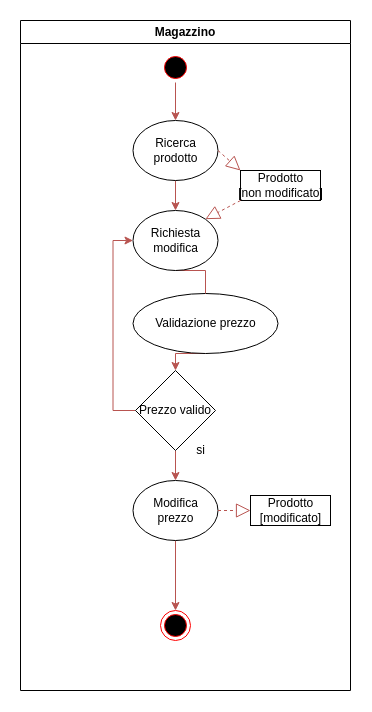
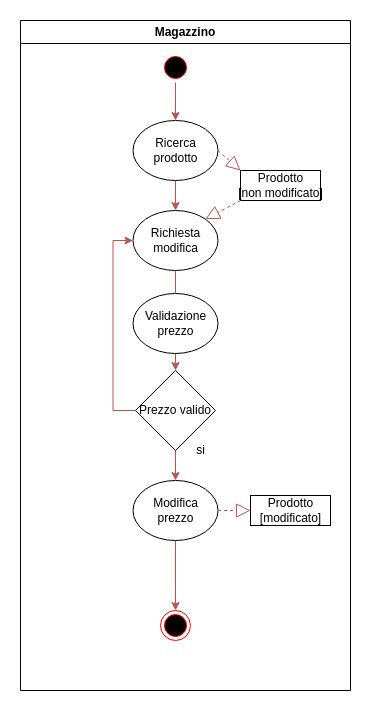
node "Validazione prezzo": size 145x60 -> 85x60
